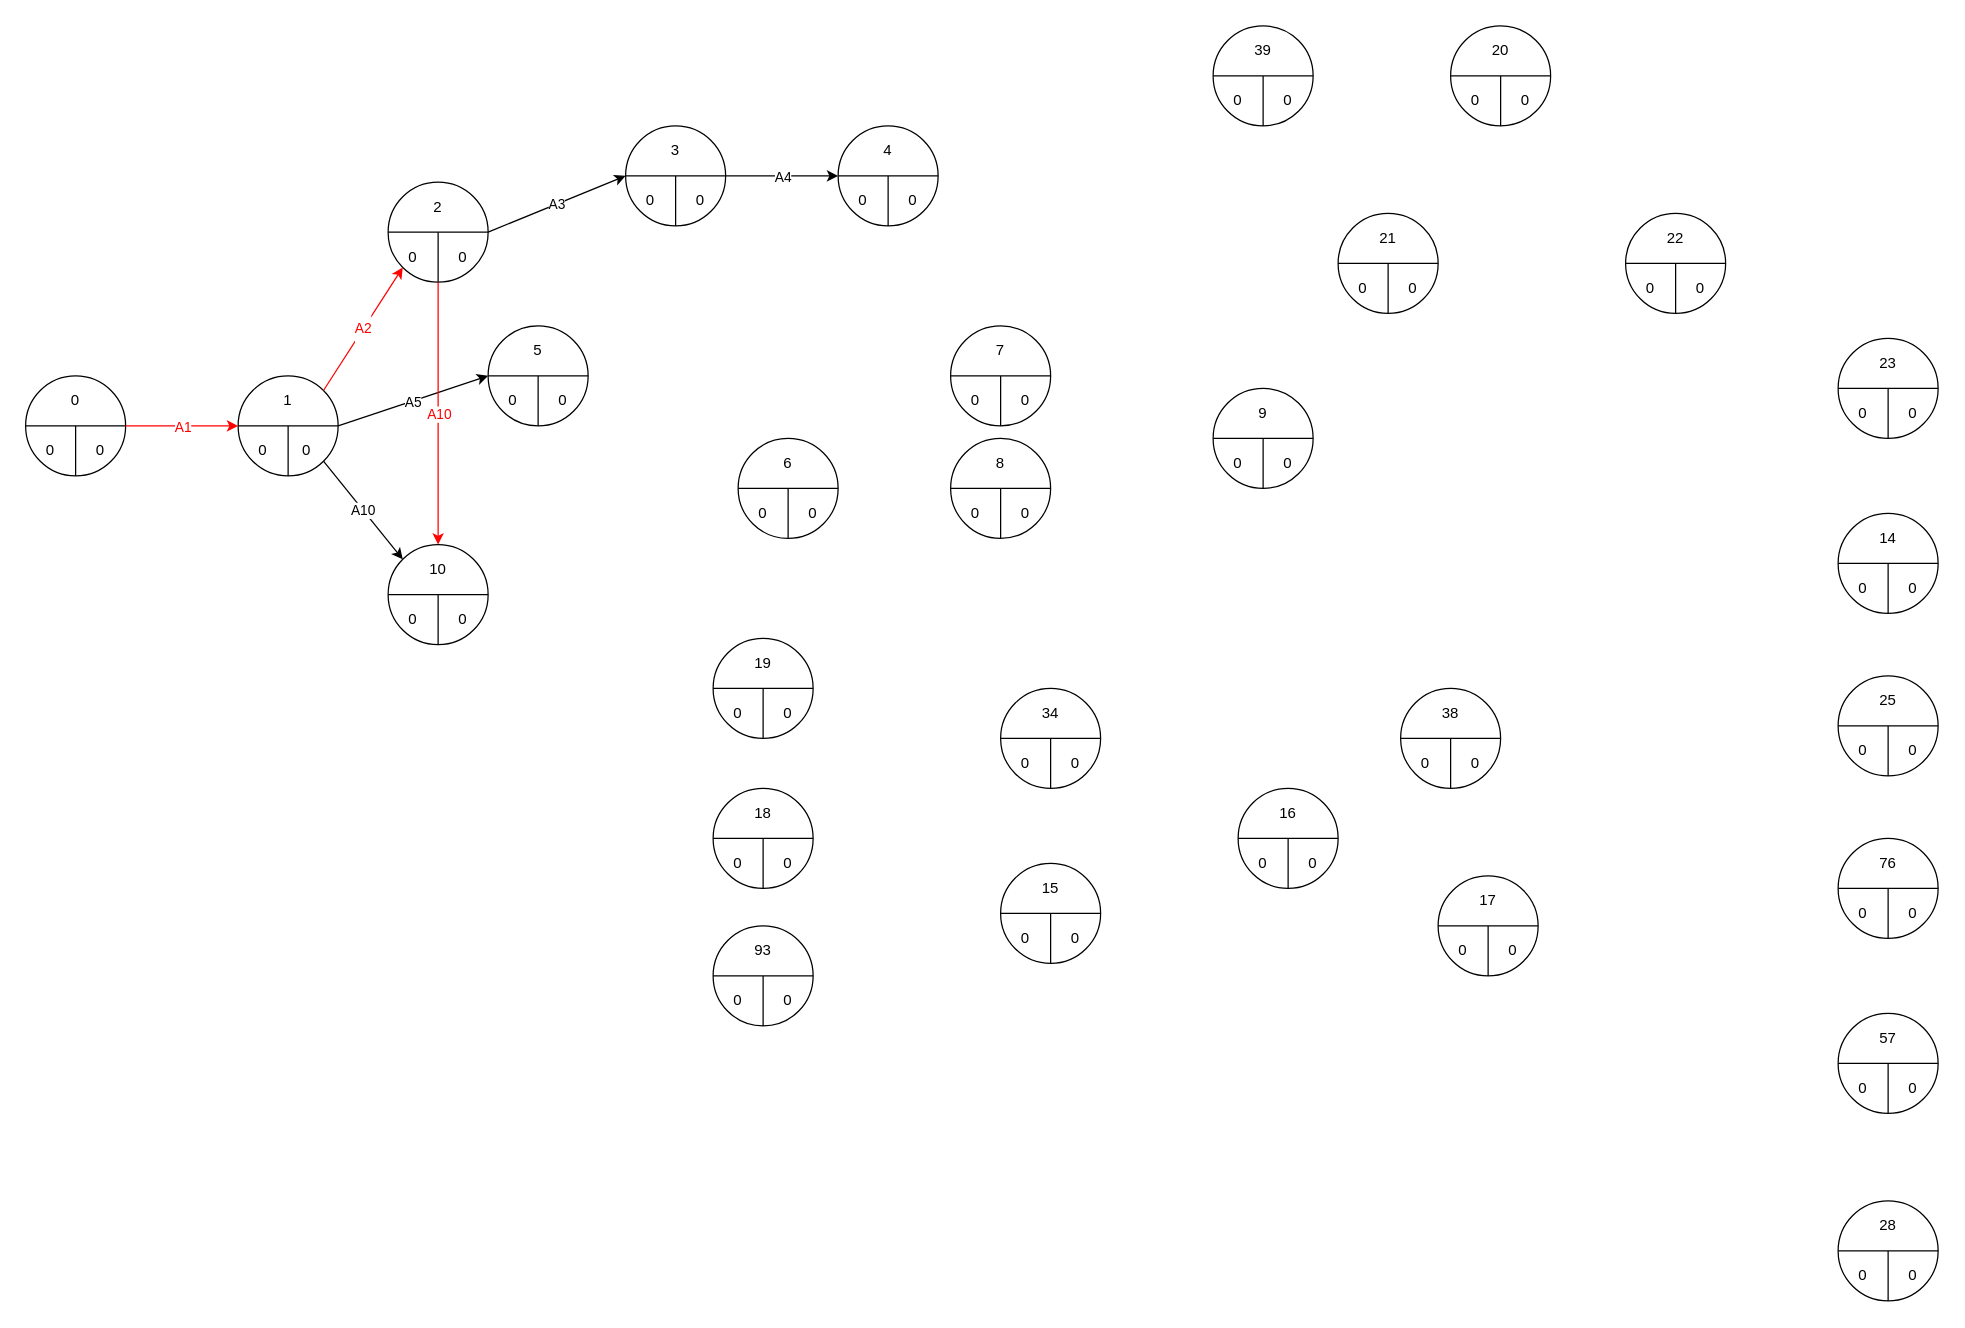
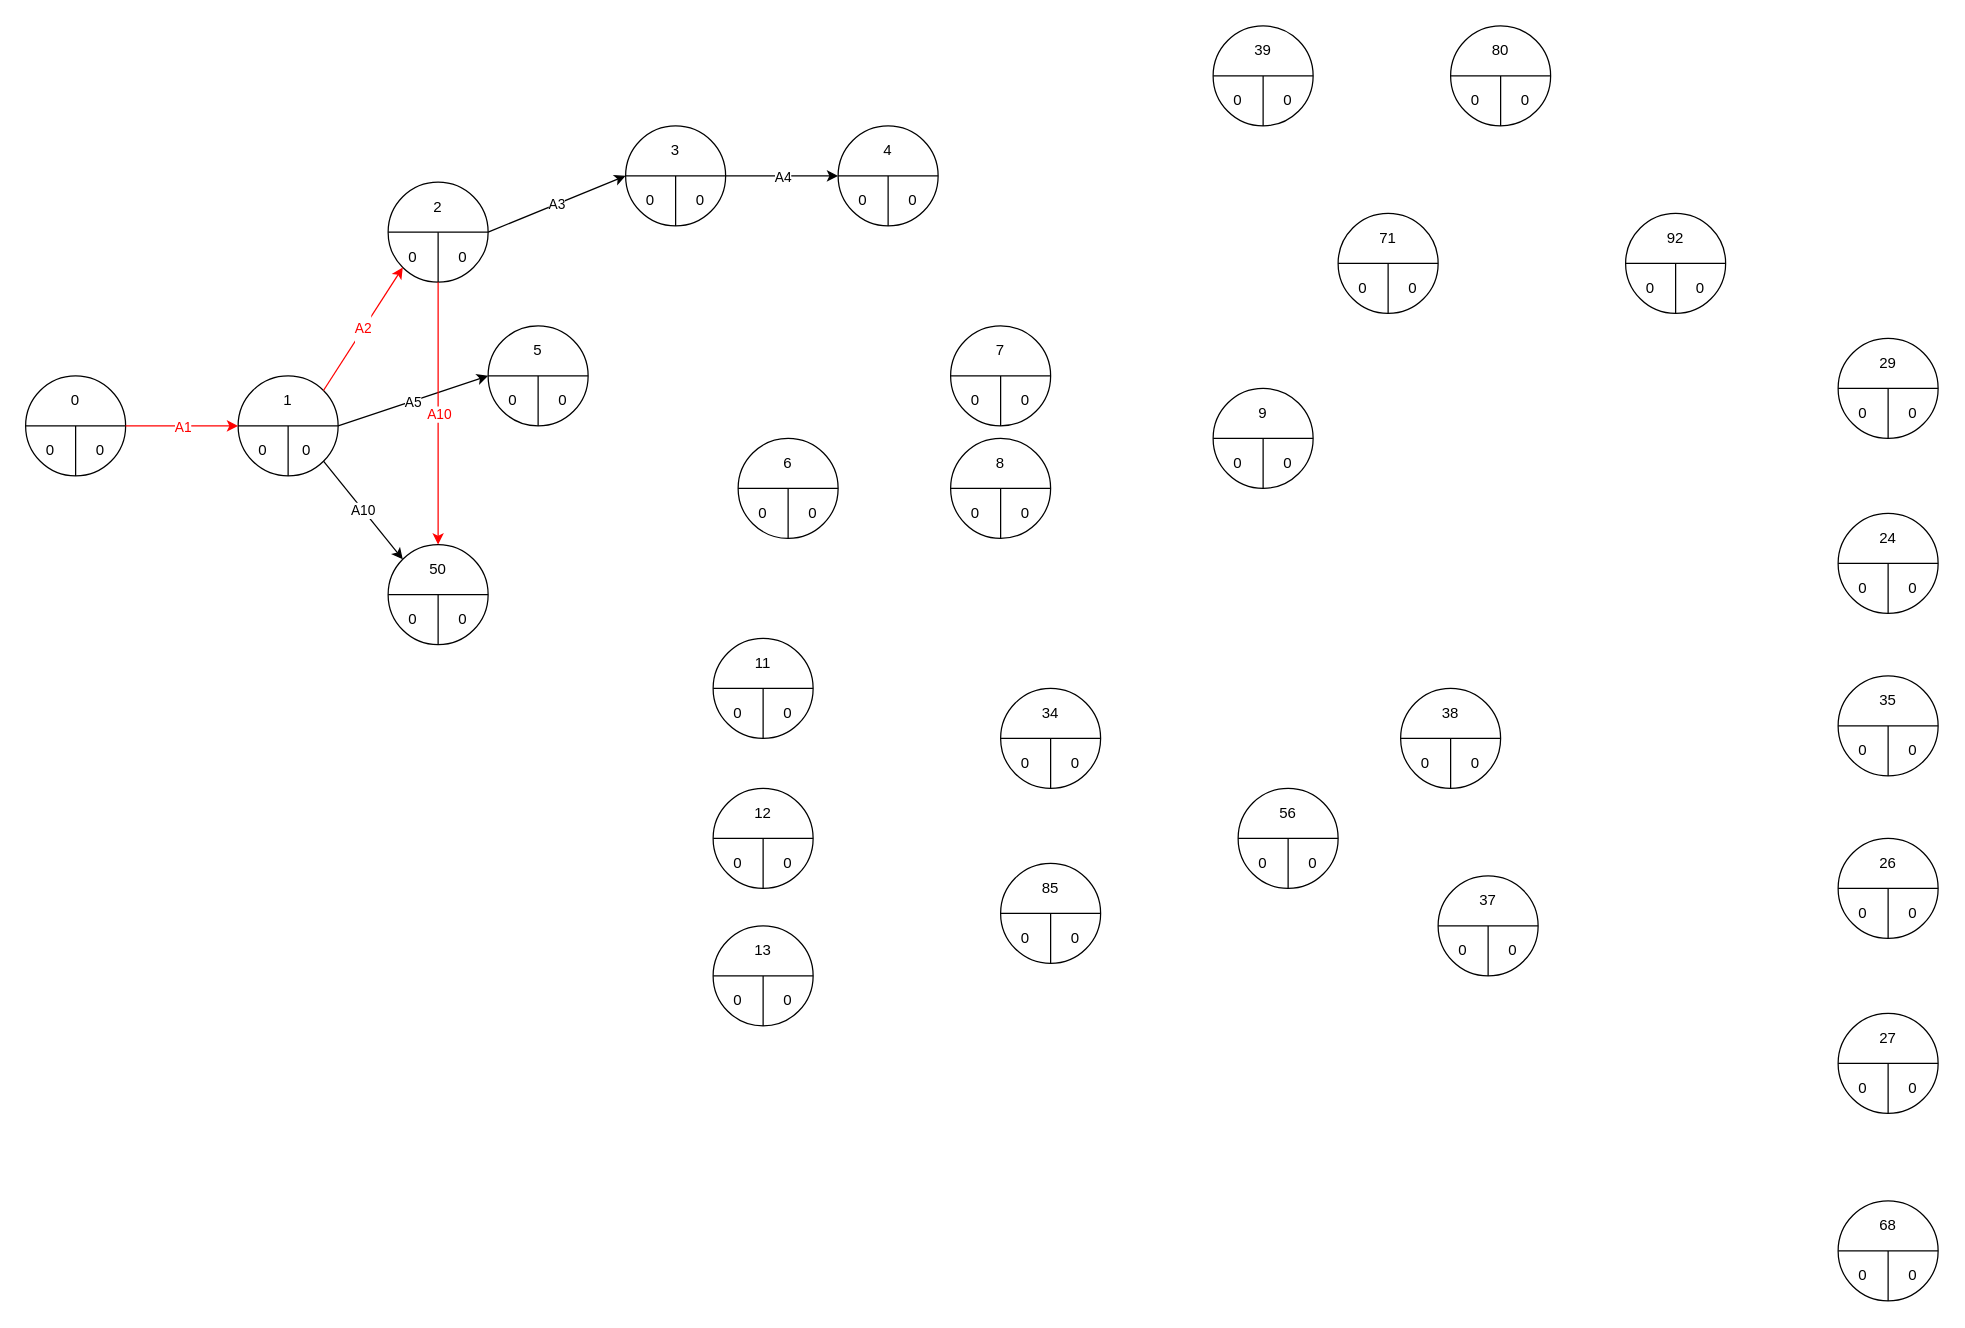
node "20": label "20" -> "80"
node "21": label "21" -> "71"
node "22": label "22" -> "92"
node "23": label "23" -> "29"
node "14": label "14" -> "24"
node "10": label "10" -> "50"
node "19": label "19" -> "11"
node "25": label "25" -> "35"
node "18": label "18" -> "12"
node "16": label "16" -> "56"
node "76": label "76" -> "26"
node "15": label "15" -> "85"
node "17": label "17" -> "37"
node "93": label "93" -> "13"
node "57": label "57" -> "27"
node "28": label "28" -> "68"
